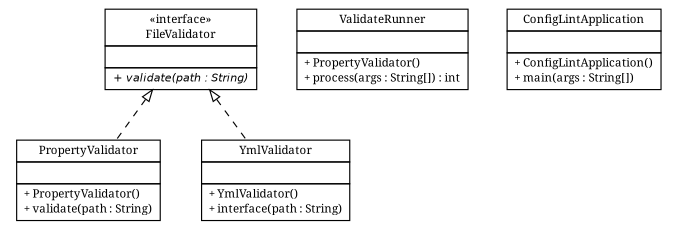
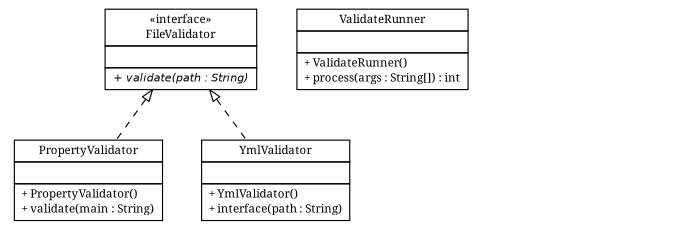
node "ConfigLintApplication": removed
node "ValidateRunner": text "+ PropertyValidator()" -> "+ ValidateRunner()"
node "PropertyValidator": text "+ validate(path : String)" -> "+ validate(main : String)"
